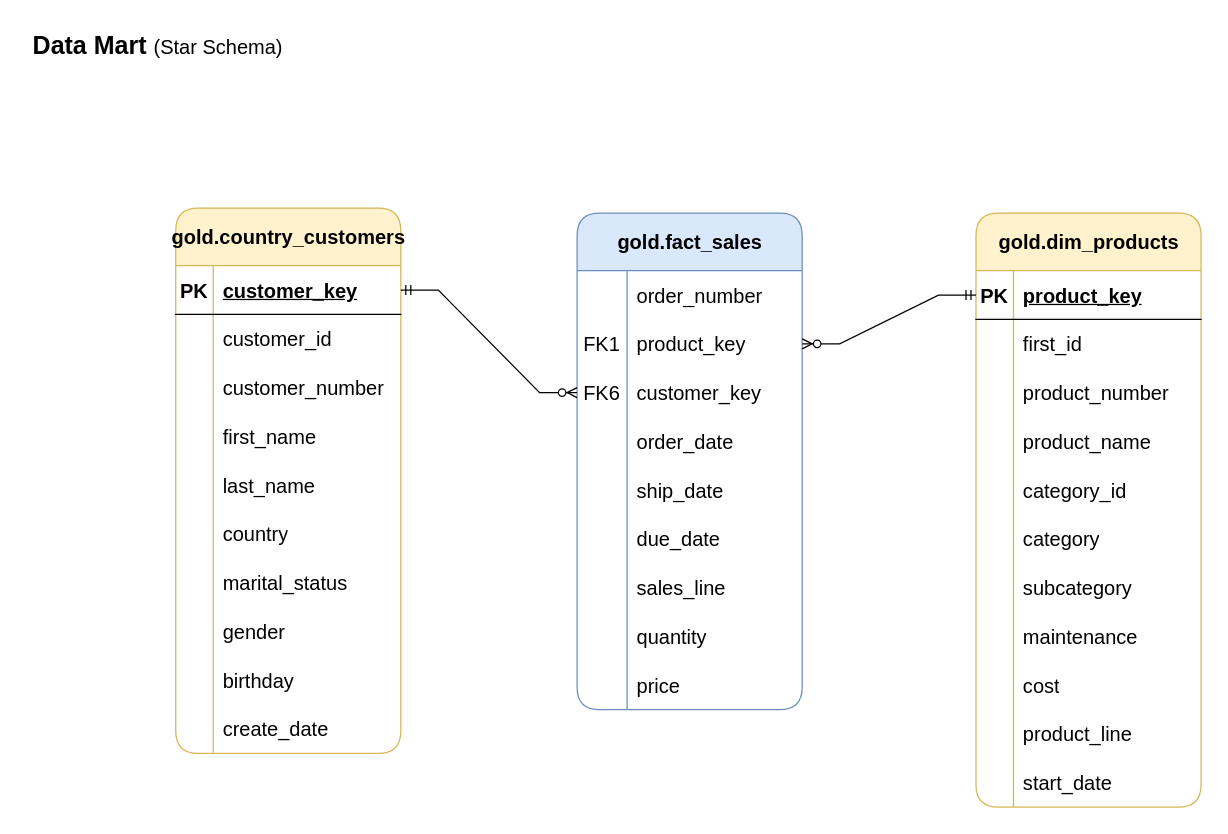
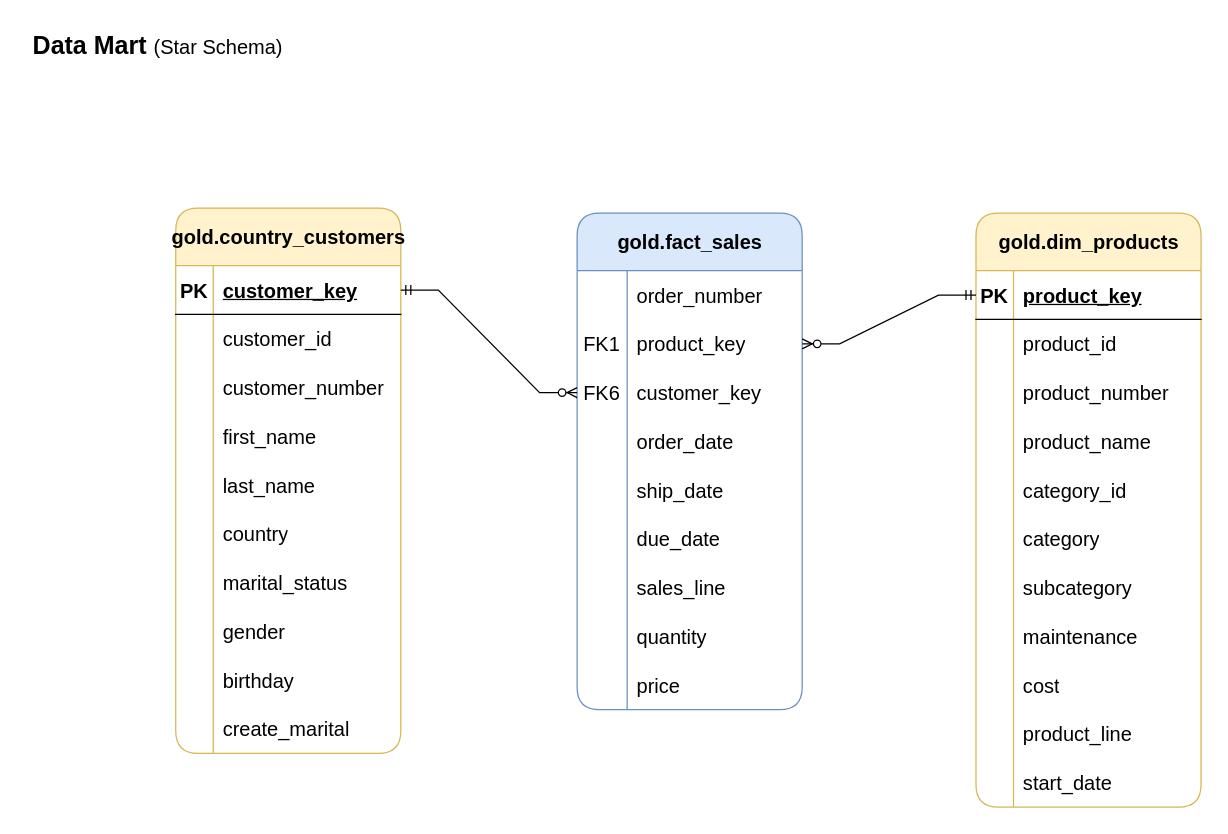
node "first_id": label "first_id" -> "product_id"
node "create_date": label "create_date" -> "create_marital"
